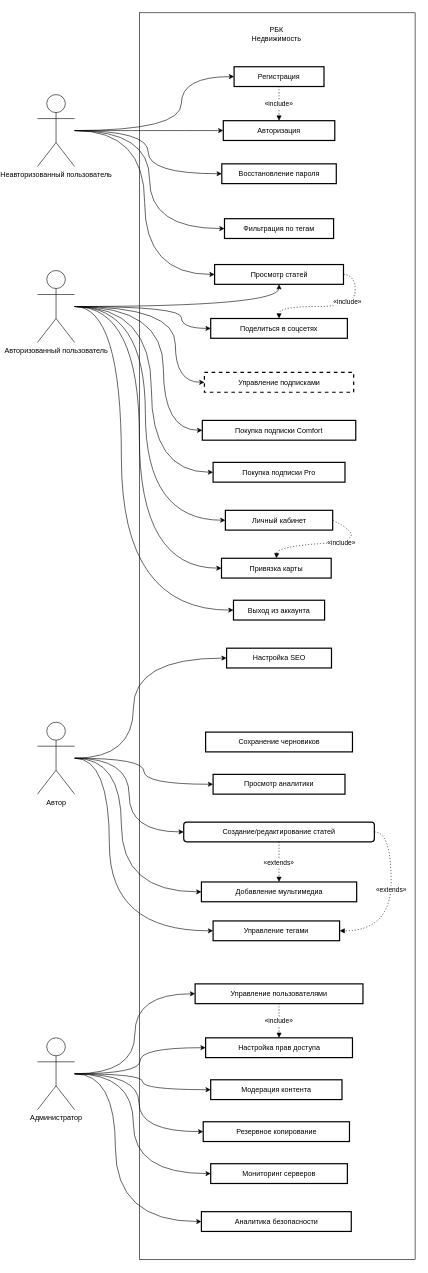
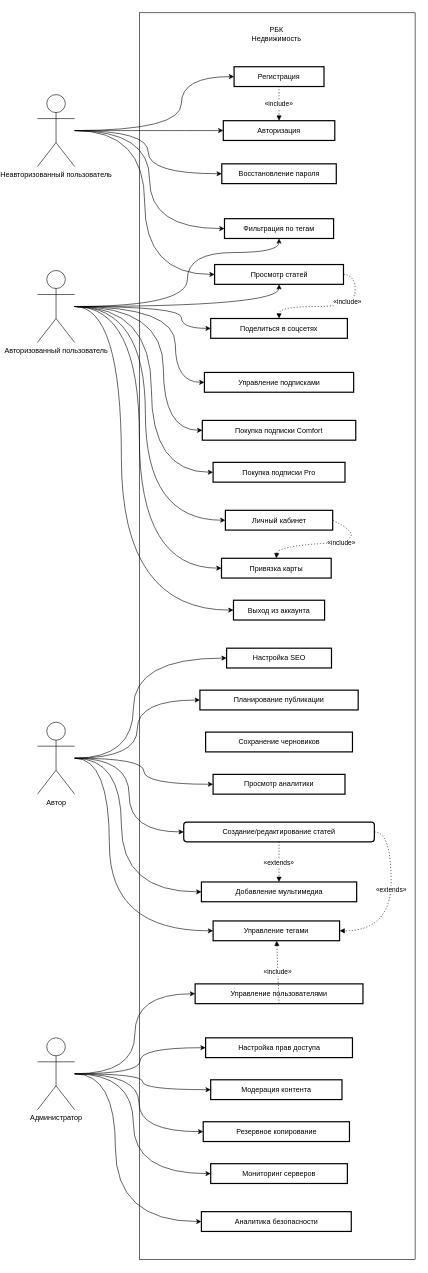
edge "Авторизованный пользователь" -> "Фильтрация по тегам": added
node "Управление подписками": style dashed -> solid
node "Планирование публикации": added
edge "Автор" -> "Планирование публикации": added
edge "Управление пользователями" -> "Настройка прав доступа": now "Управление пользователями" -> "Управление тегами"
